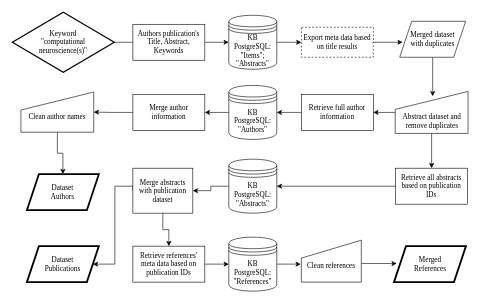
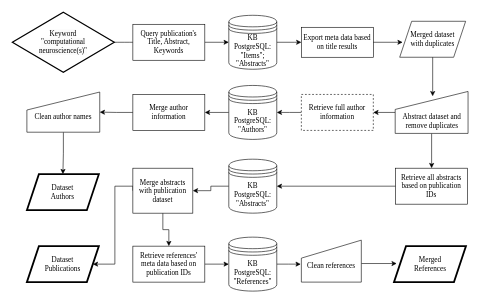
node "Authors publication's Title, Abstract, Keywords": label "Authors publication's Title, Abstract, Keywords" -> "Query publication's Title, Abstract, Keywords"
node "Export meta data based on title results": style dashed -> solid
node "Clean author names": moved (57, 112) -> (63, 112)
node "Retrieve full author information": style solid -> dashed
